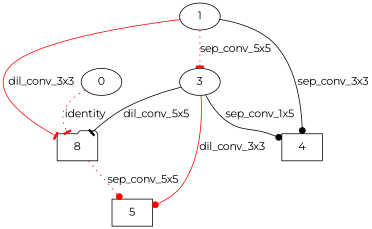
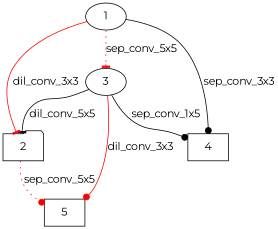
node "0": removed
node "8": label "8" -> "2"
